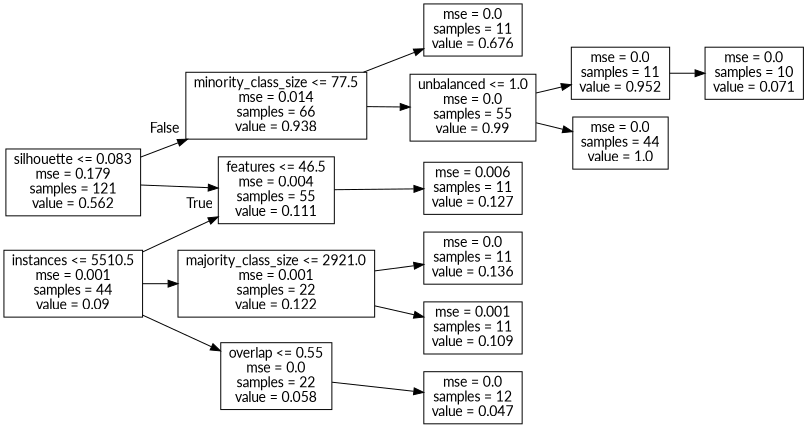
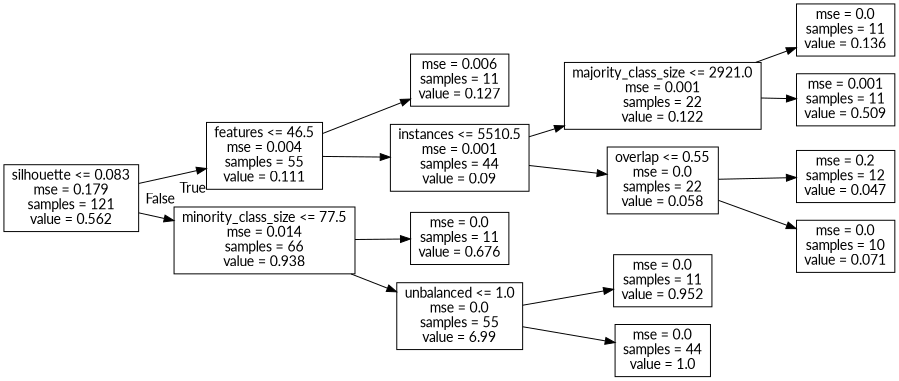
edge "mse = 0.0 samples = 11 value = 0.952" -> "mse = 0.0 samples = 10 value = 0.071": now "overlap <= 0.55 mse = 0.0 samples = 22 value = 0.058" -> "mse = 0.0 samples = 10 value = 0.071"
node "unbalanced <= 1.0 mse = 0.0 samples = 55 value = 0.99": label "unbalanced <= 1.0 mse = 0.0 samples = 55 value = 0.99" -> "unbalanced <= 1.0 mse = 0.0 samples = 55 value = 6.99"
edge "instances <= 5510.5 mse = 0.001 samples = 44 value = 0.09" -> "features <= 46.5 mse = 0.004 samples = 55 value = 0.111": reversed
node "mse = 0.001 samples = 11 value = 0.109": label "mse = 0.001 samples = 11 value = 0.109" -> "mse = 0.001 samples = 11 value = 0.509"
node "mse = 0.0 samples = 12 value = 0.047": label "mse = 0.0 samples = 12 value = 0.047" -> "mse = 0.2 samples = 12 value = 0.047"
